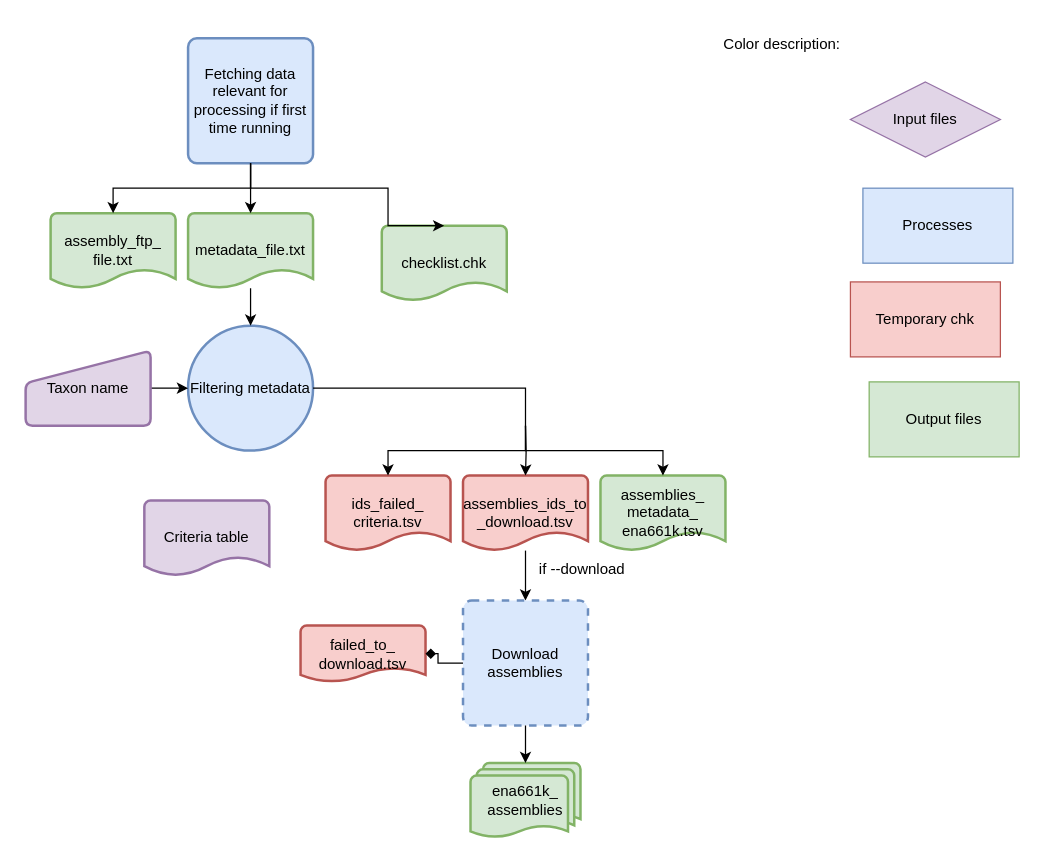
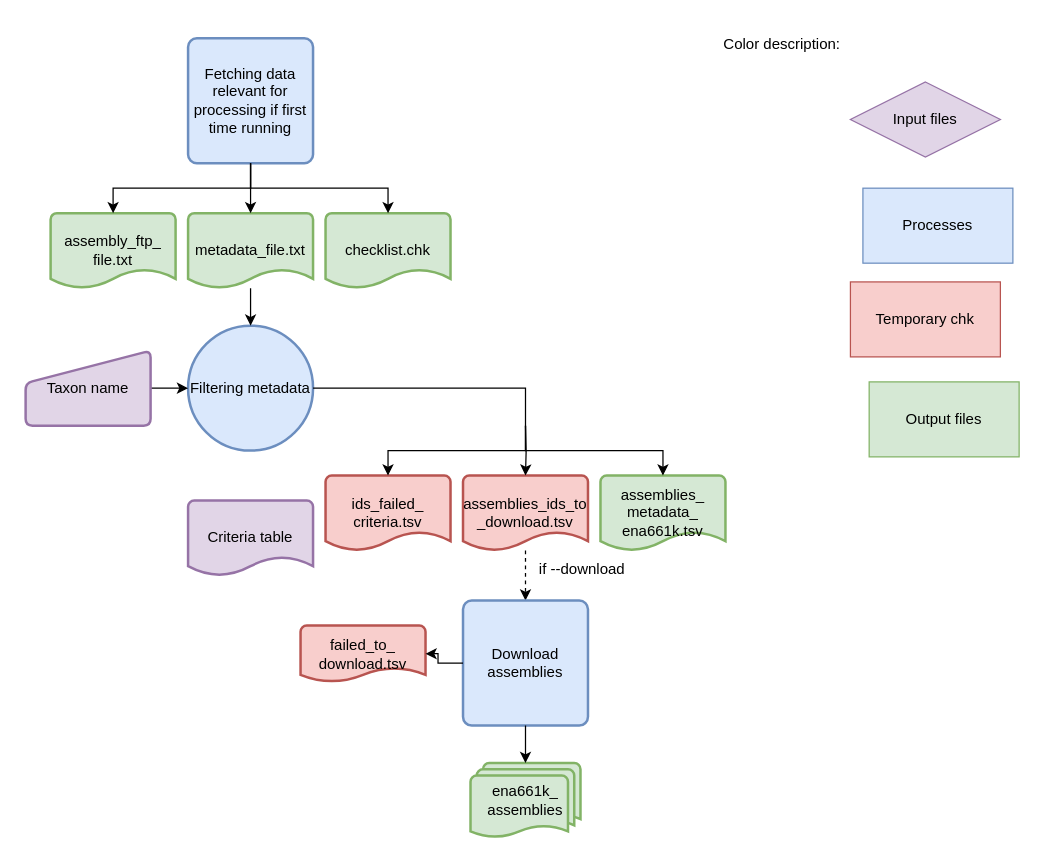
node "checklist.chk": moved (444, 263) -> (388, 251)
node "Criteria table": moved (207, 538) -> (251, 538)
edge "assemblies_ids_to _download.tsv" -> "Download assemblies": style solid -> dashed
edge "Download assemblies" -> "failed_to_ download.tsv": arrowhead diamond -> classic
node "Download assemblies": style dashed -> solid
